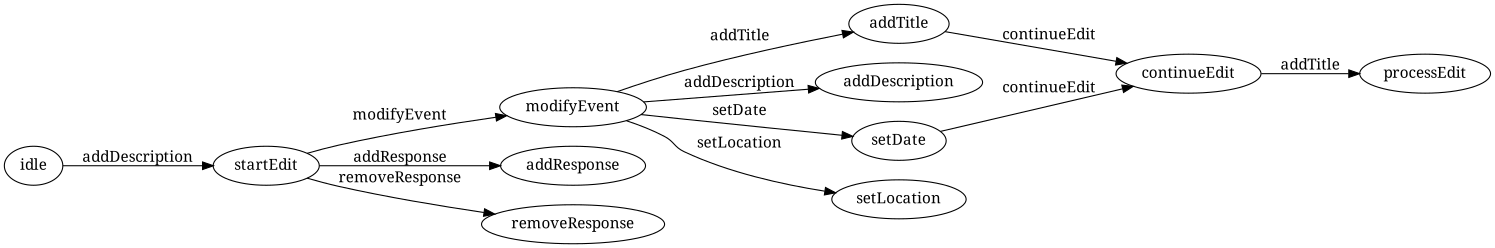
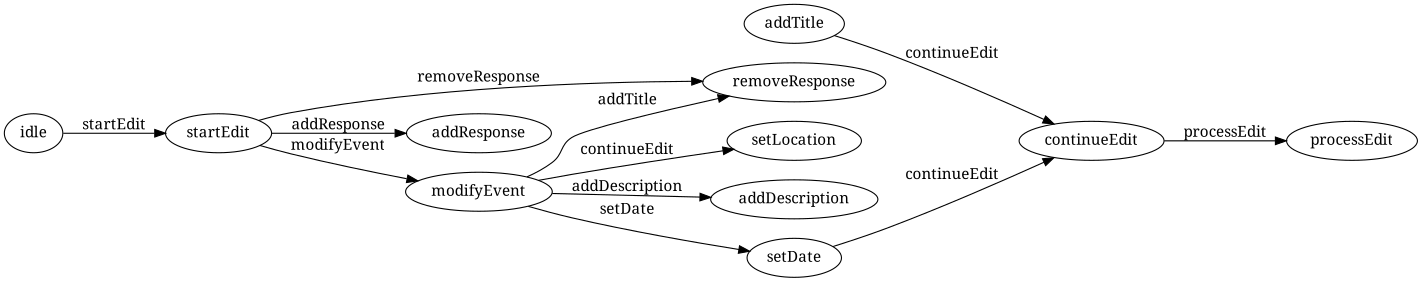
edge "modifyEvent" -> "addTitle": now "modifyEvent" -> "removeResponse"
edge "continueEdit" -> "processEdit": label "addTitle" -> "processEdit"
edge "modifyEvent" -> "setLocation": label "setLocation" -> "continueEdit"
edge "idle" -> "startEdit": label "addDescription" -> "startEdit"
